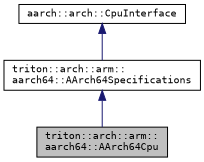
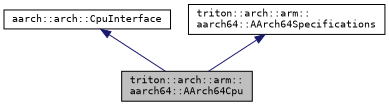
edge "triton::arch::arm:: aarch64::AArch64Specifications" -> "aarch::arch::CpuInterface": now "triton::arch::arm:: aarch64::AArch64Cpu" -> "aarch::arch::CpuInterface"
